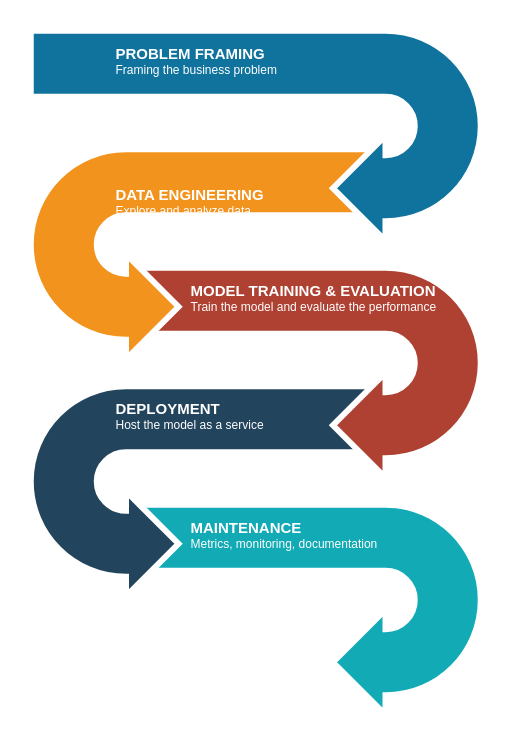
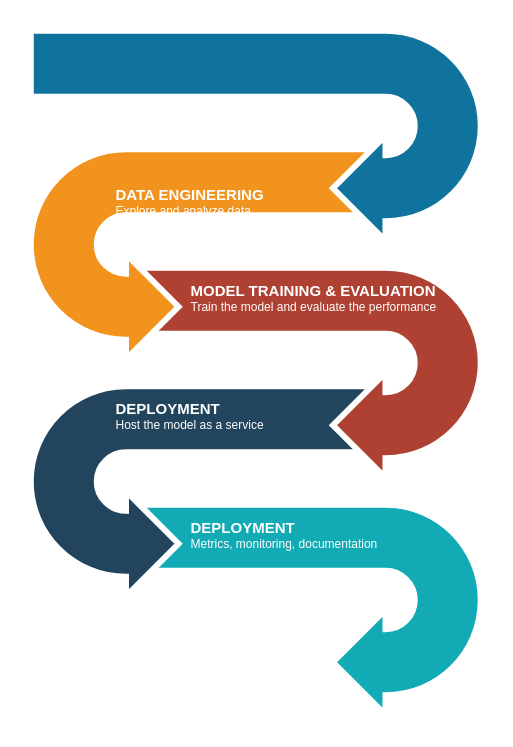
node "PROBLEM FRAMING Framing the business problem": removed
node "MAINTENANCEMetrics, monitoring, documentation": label "MAINTENANCEMetrics, monitoring, documentation" -> "DEPLOYMENTMetrics, monitoring, documentation"
